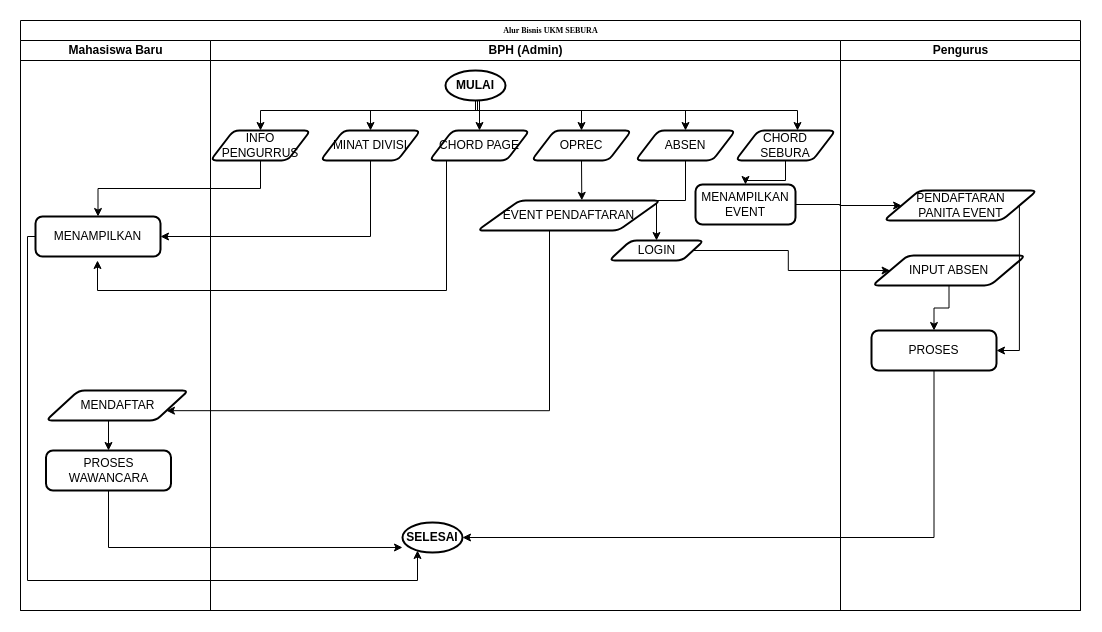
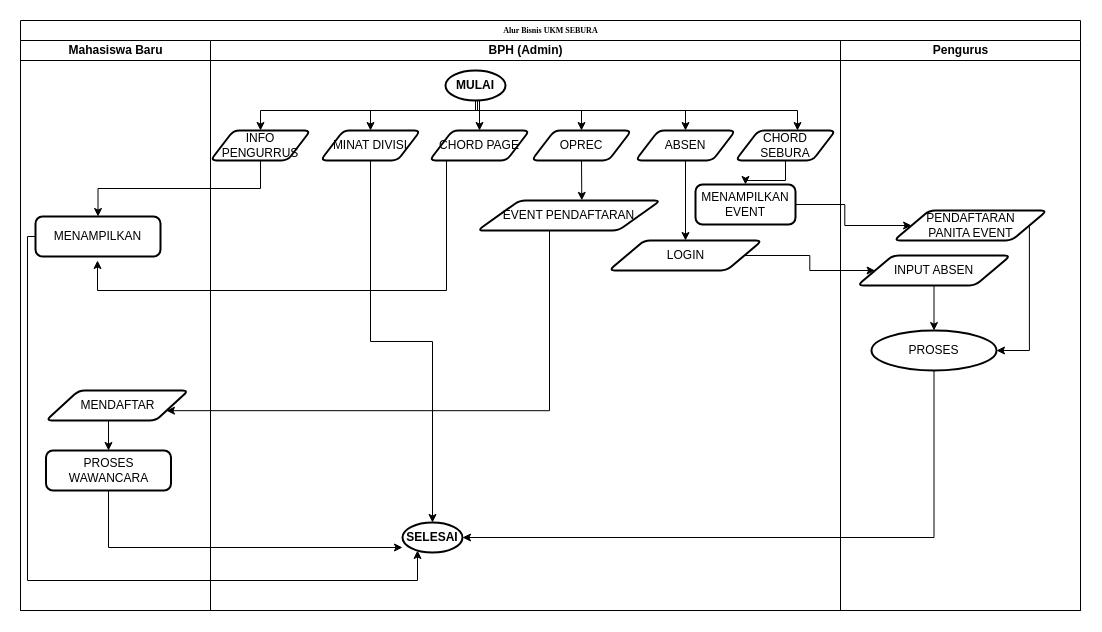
node "PENDAFTARAN PANITA EVENT": moved (961, 206) -> (971, 226)
edge "MINAT DIVISI" -> "MENAMPILKAN": now "MINAT DIVISI" -> "SELESAI"
node "LOGIN": size 95x20 -> 153x30
node "INPUT ABSEN": moved (949, 271) -> (934, 271)
node "PROSES": shape rounded rectangle -> ellipse
